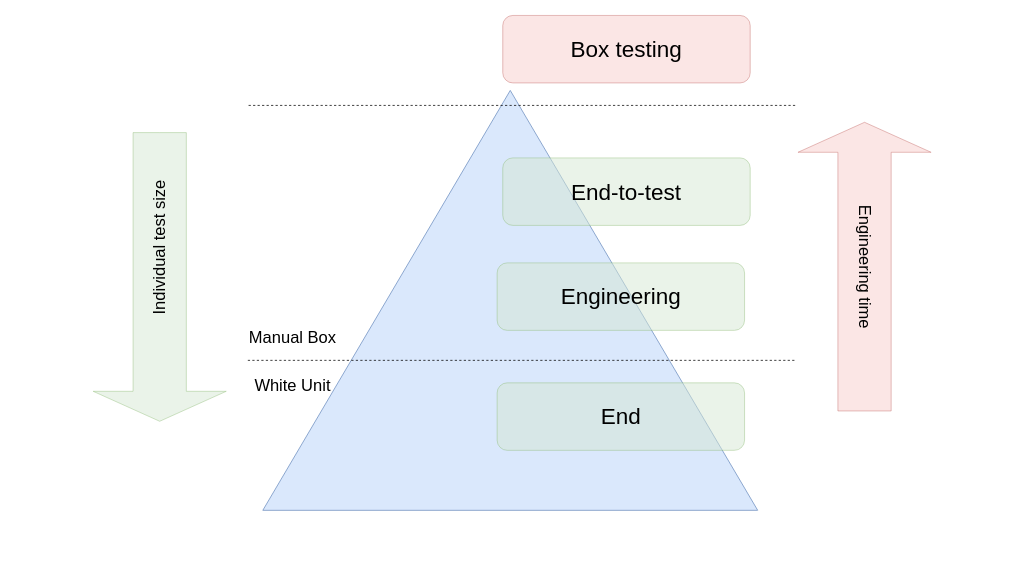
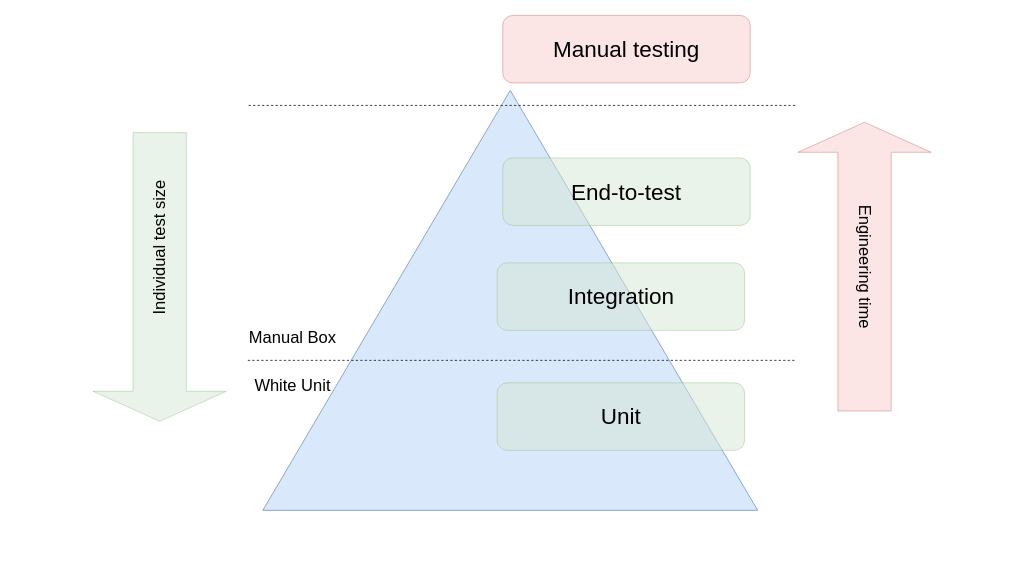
node "Box testing": label "Box testing" -> "Manual testing"
node "Engineering": label "Engineering" -> "Integration"
node "End": label "End" -> "Unit"
